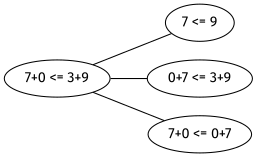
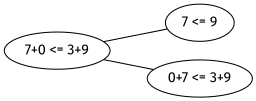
node "7+0 <= 0+7": removed
